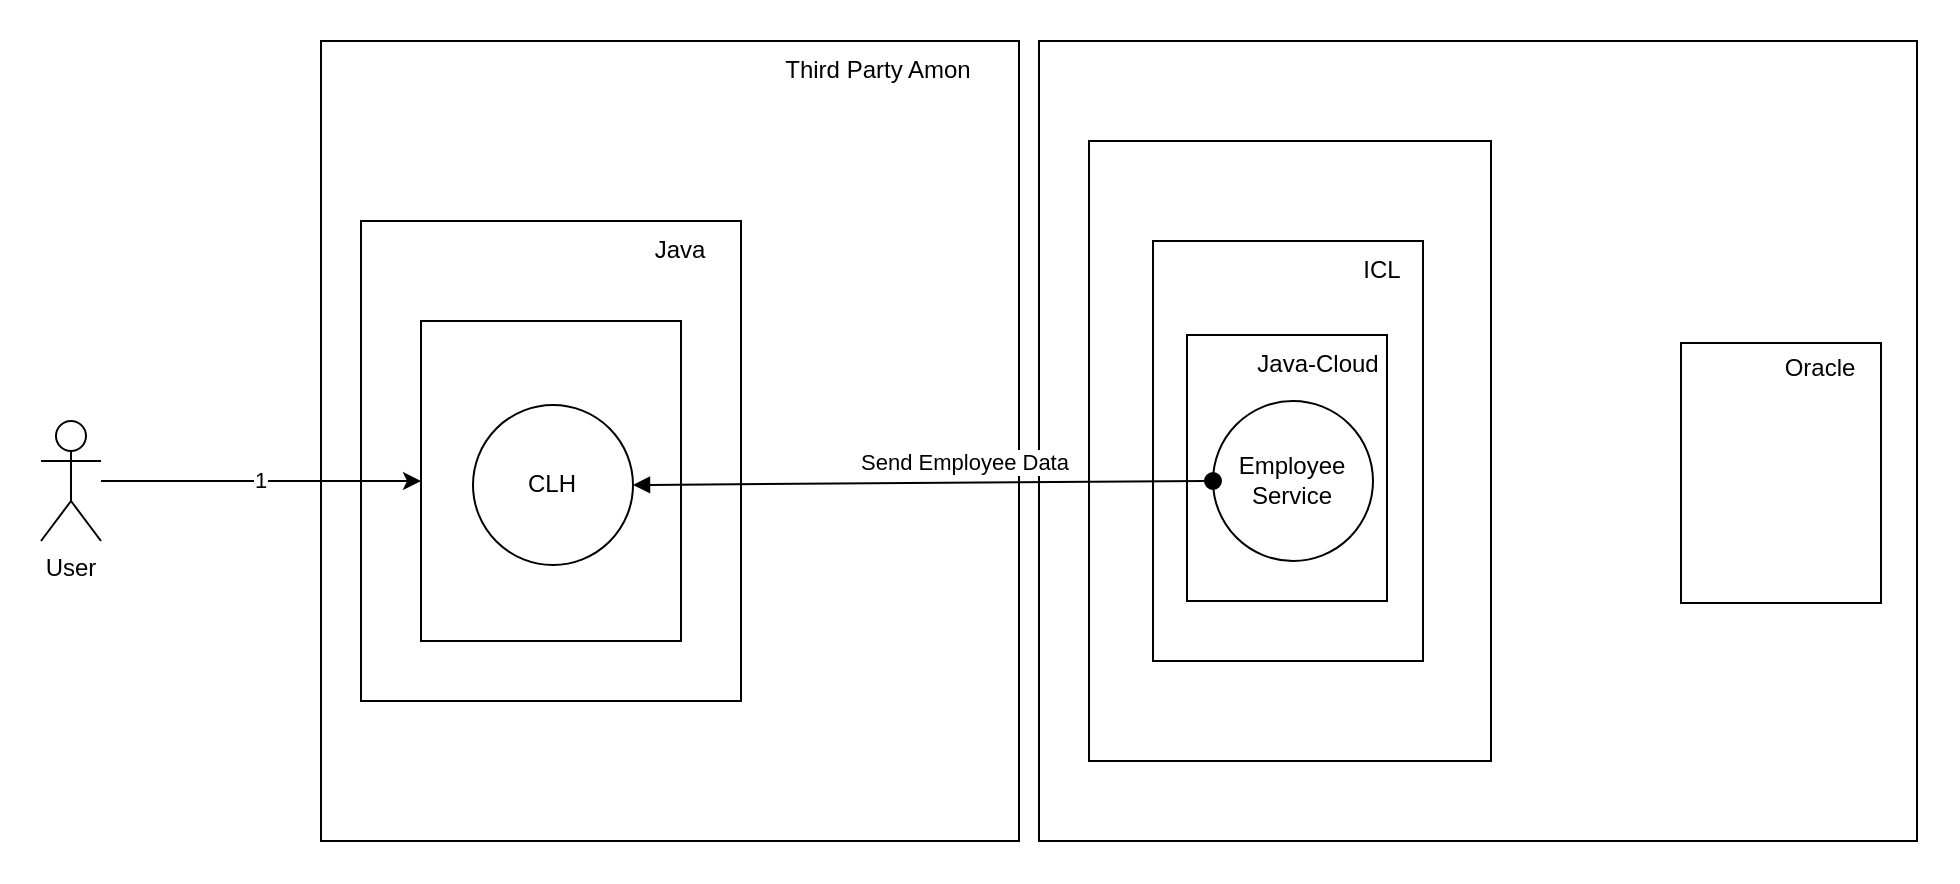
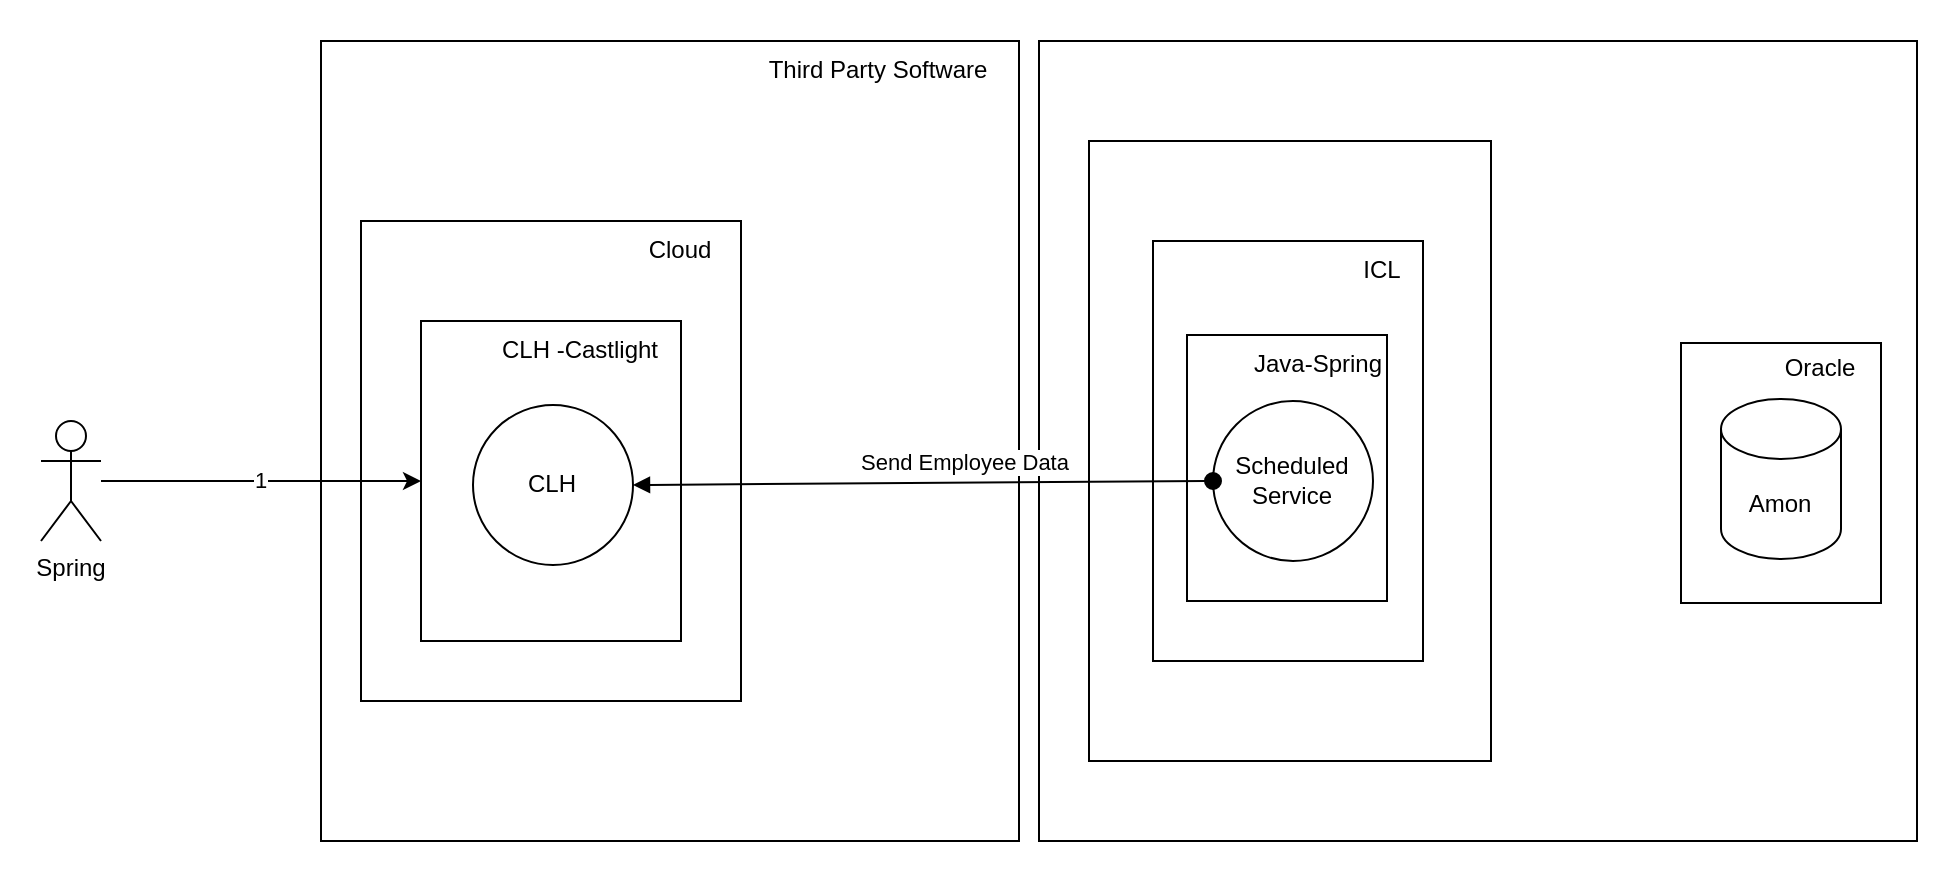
node "Third Party Amon": label "Third Party Amon" -> "Third Party Software"
node "Java": label "Java" -> "Cloud"
node "CLH -Castlight": added
node "Java-Cloud": label "Java-Cloud" -> "Java-Spring"
node "Amon": added
node "Employee Service": label "Employee Service" -> "Scheduled Service"
node "User": label "User" -> "Spring"
